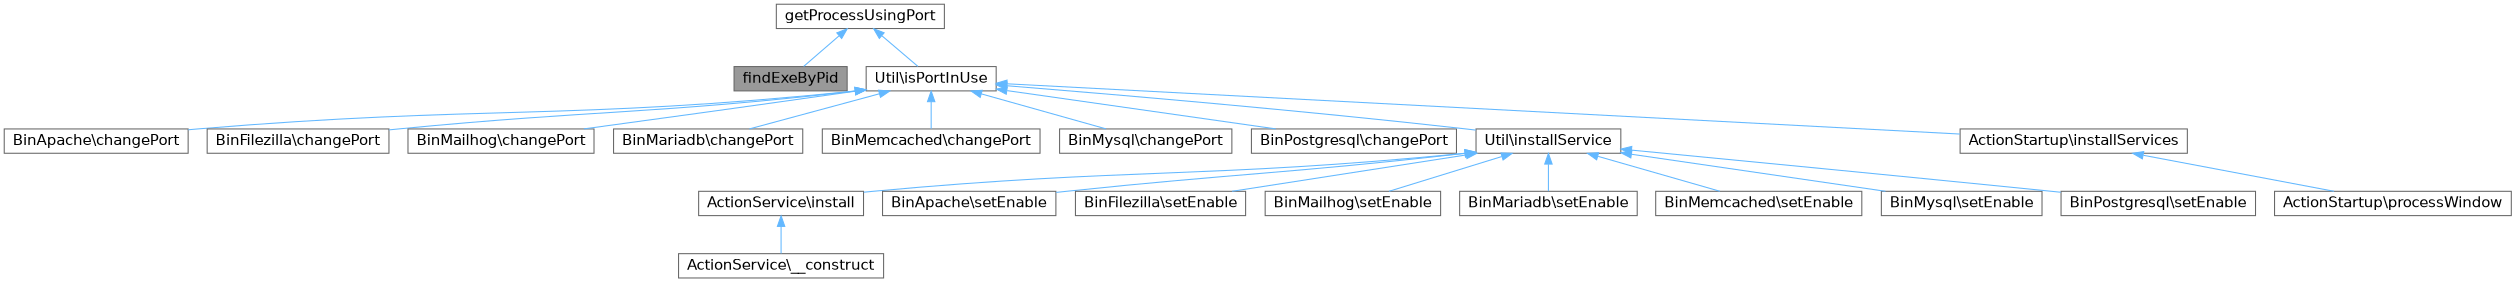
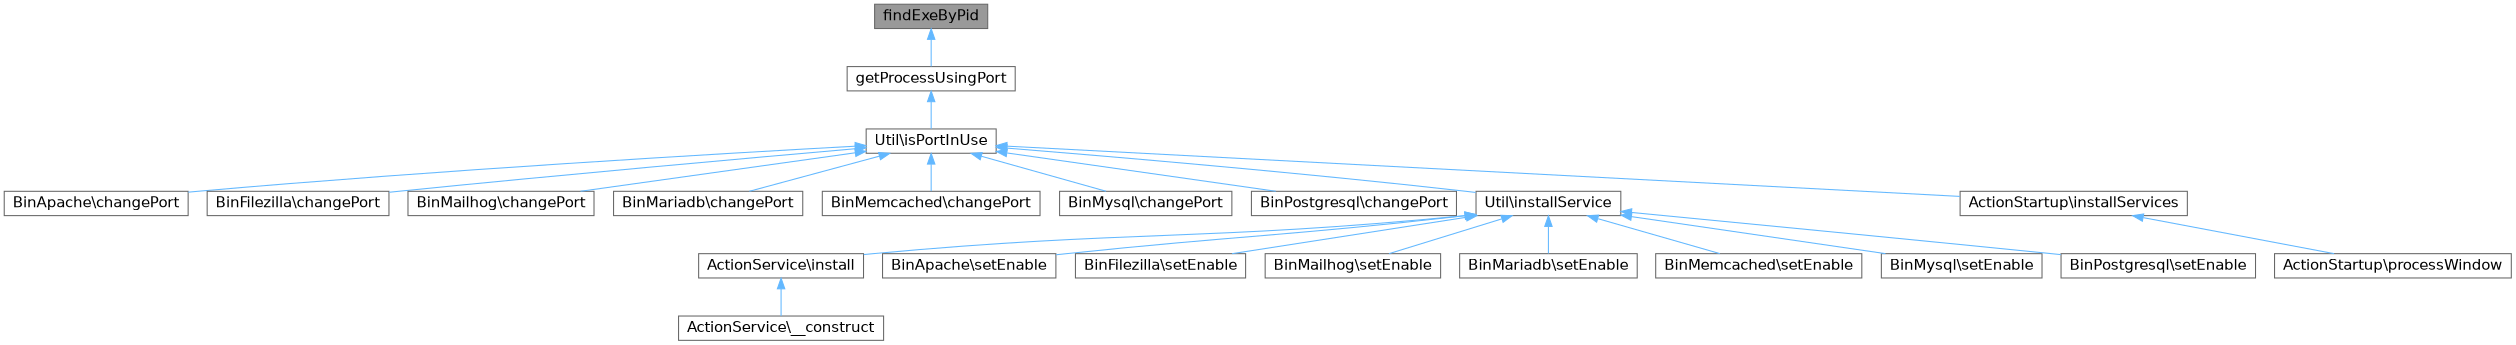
edge "findExeByPid" -> "getProcessUsingPort": reversed
